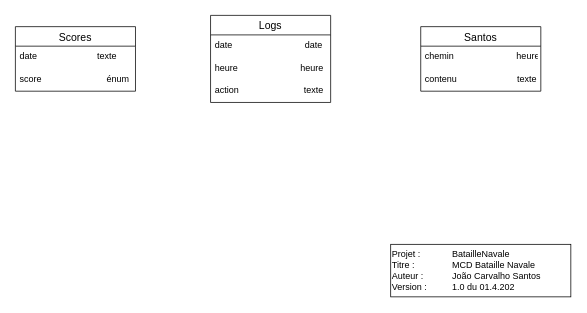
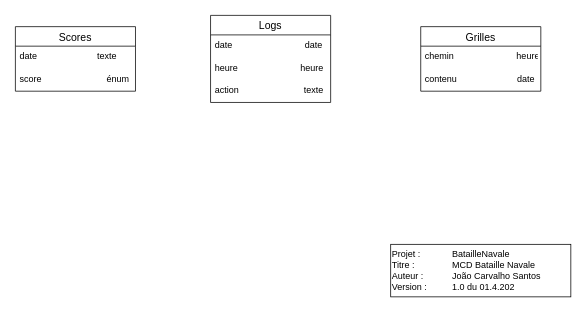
node "Santos": label "Santos" -> "Grilles"
node "contenu texte": label "contenu texte" -> "contenu date"
